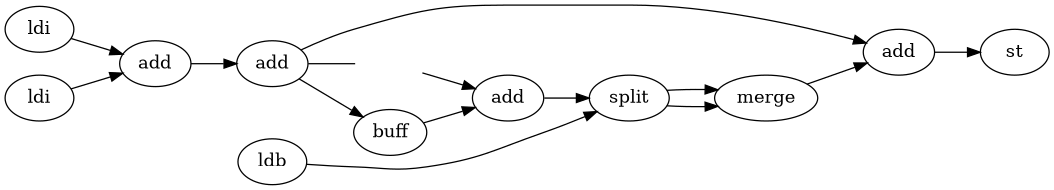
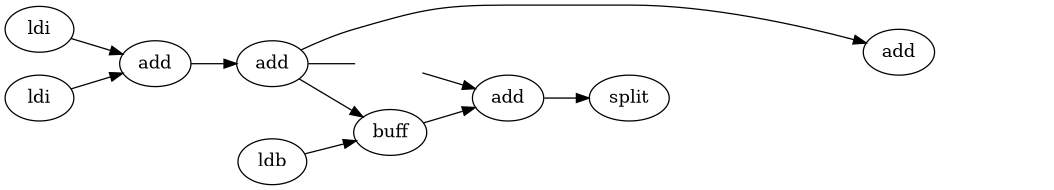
node "st": removed
node "merge": removed
edge "ldb" -> "split": now "ldb" -> "buff"
